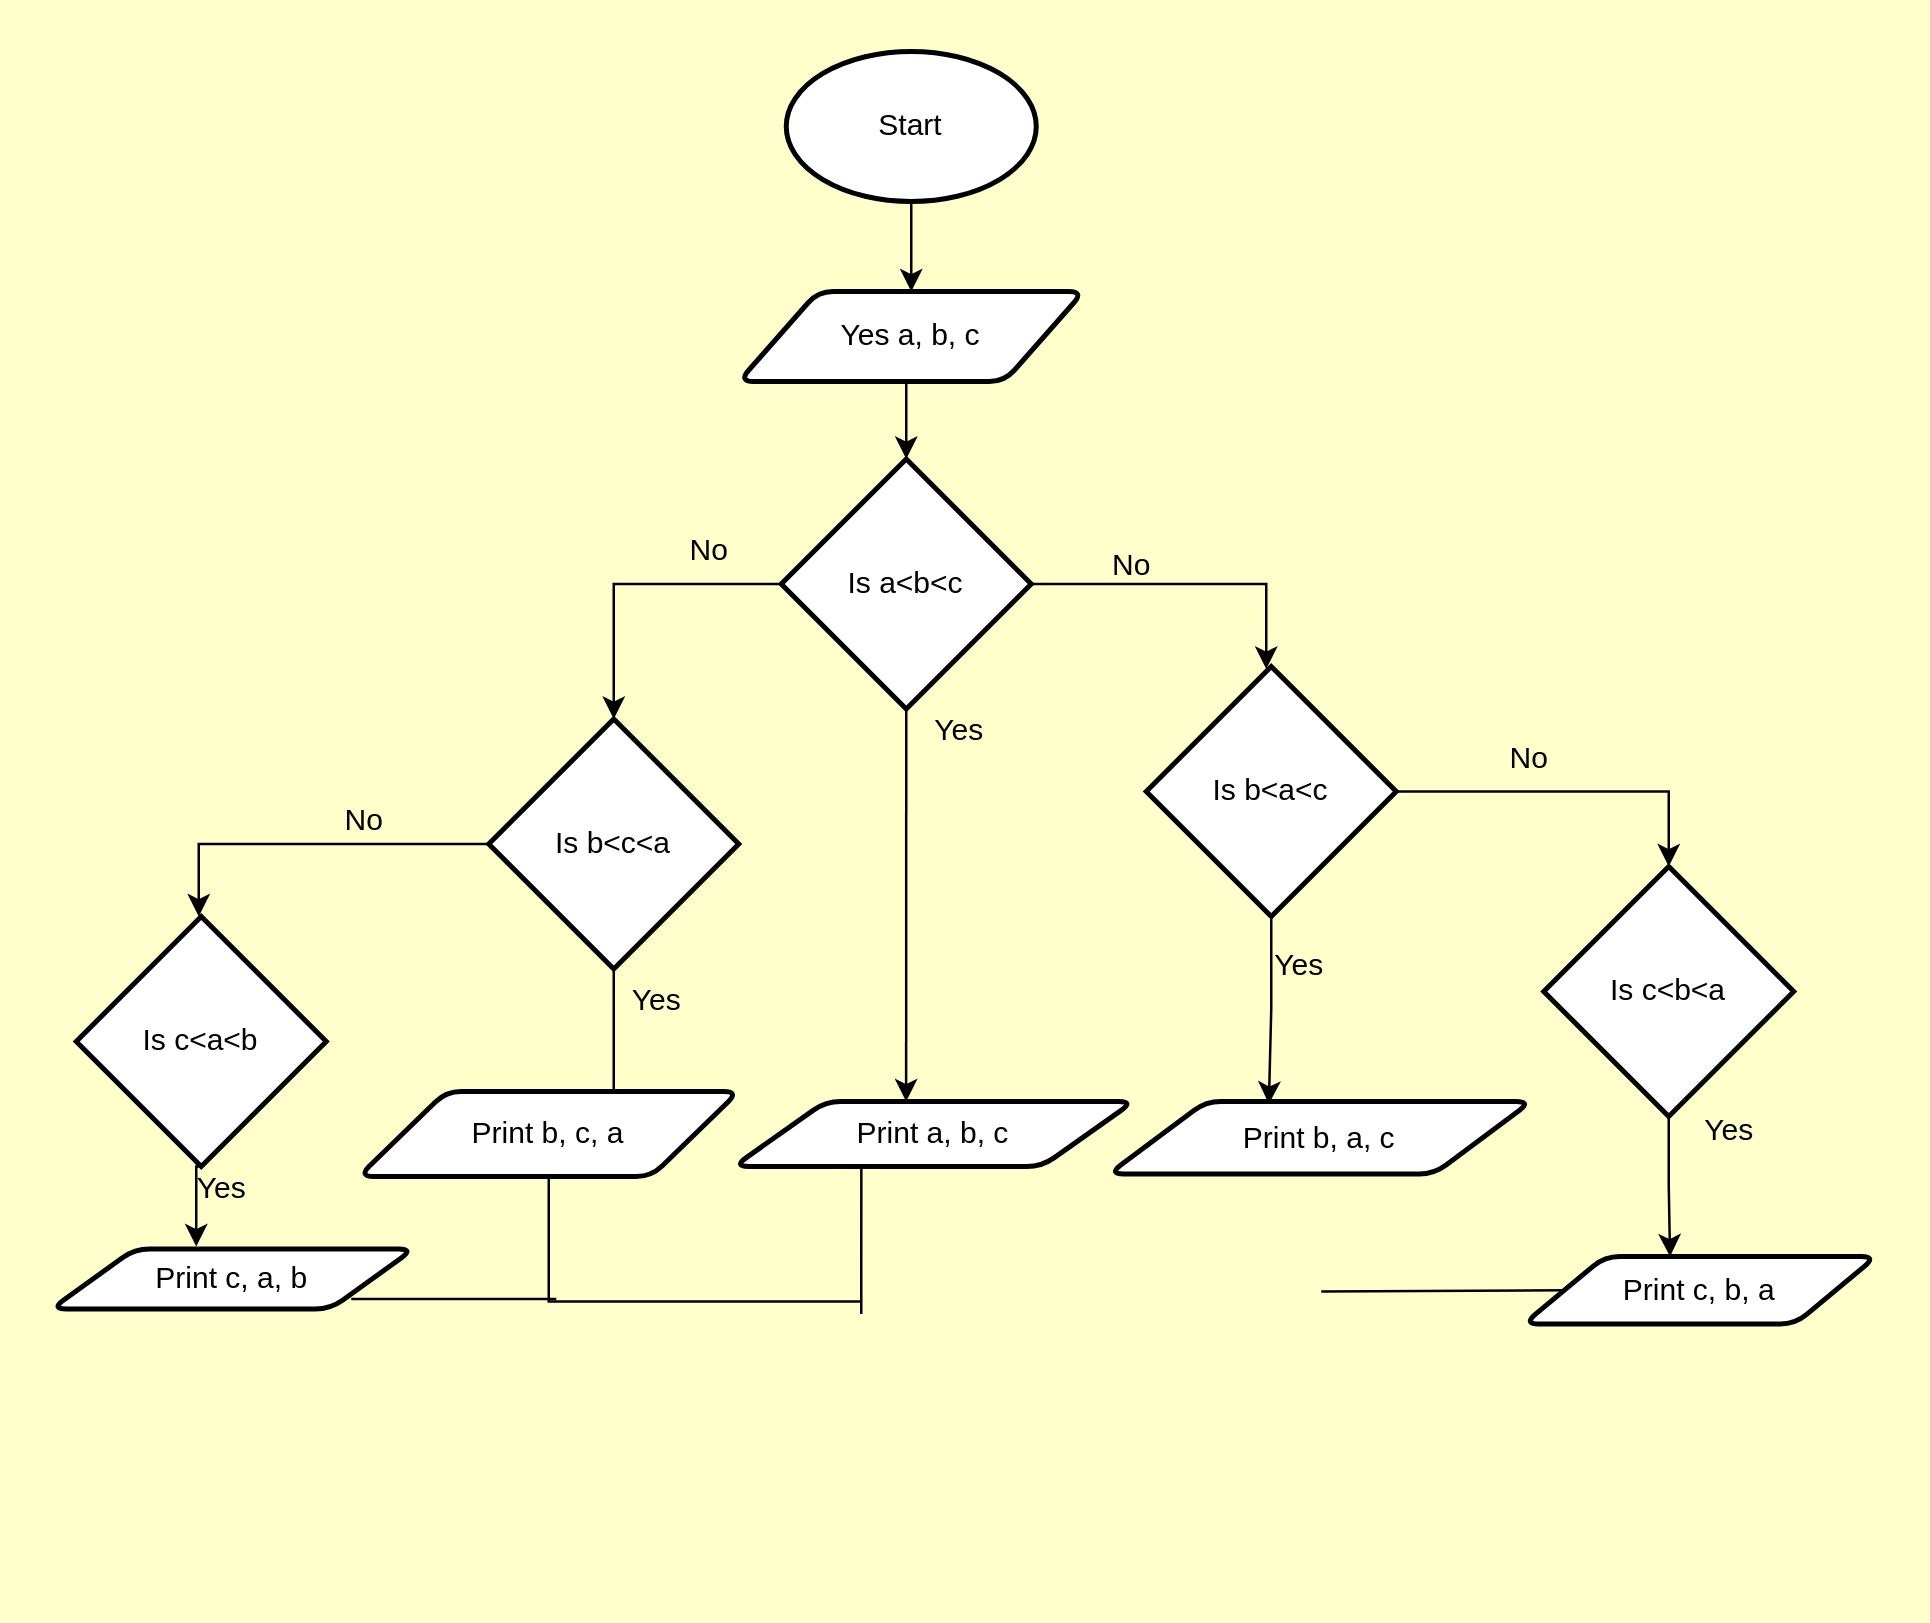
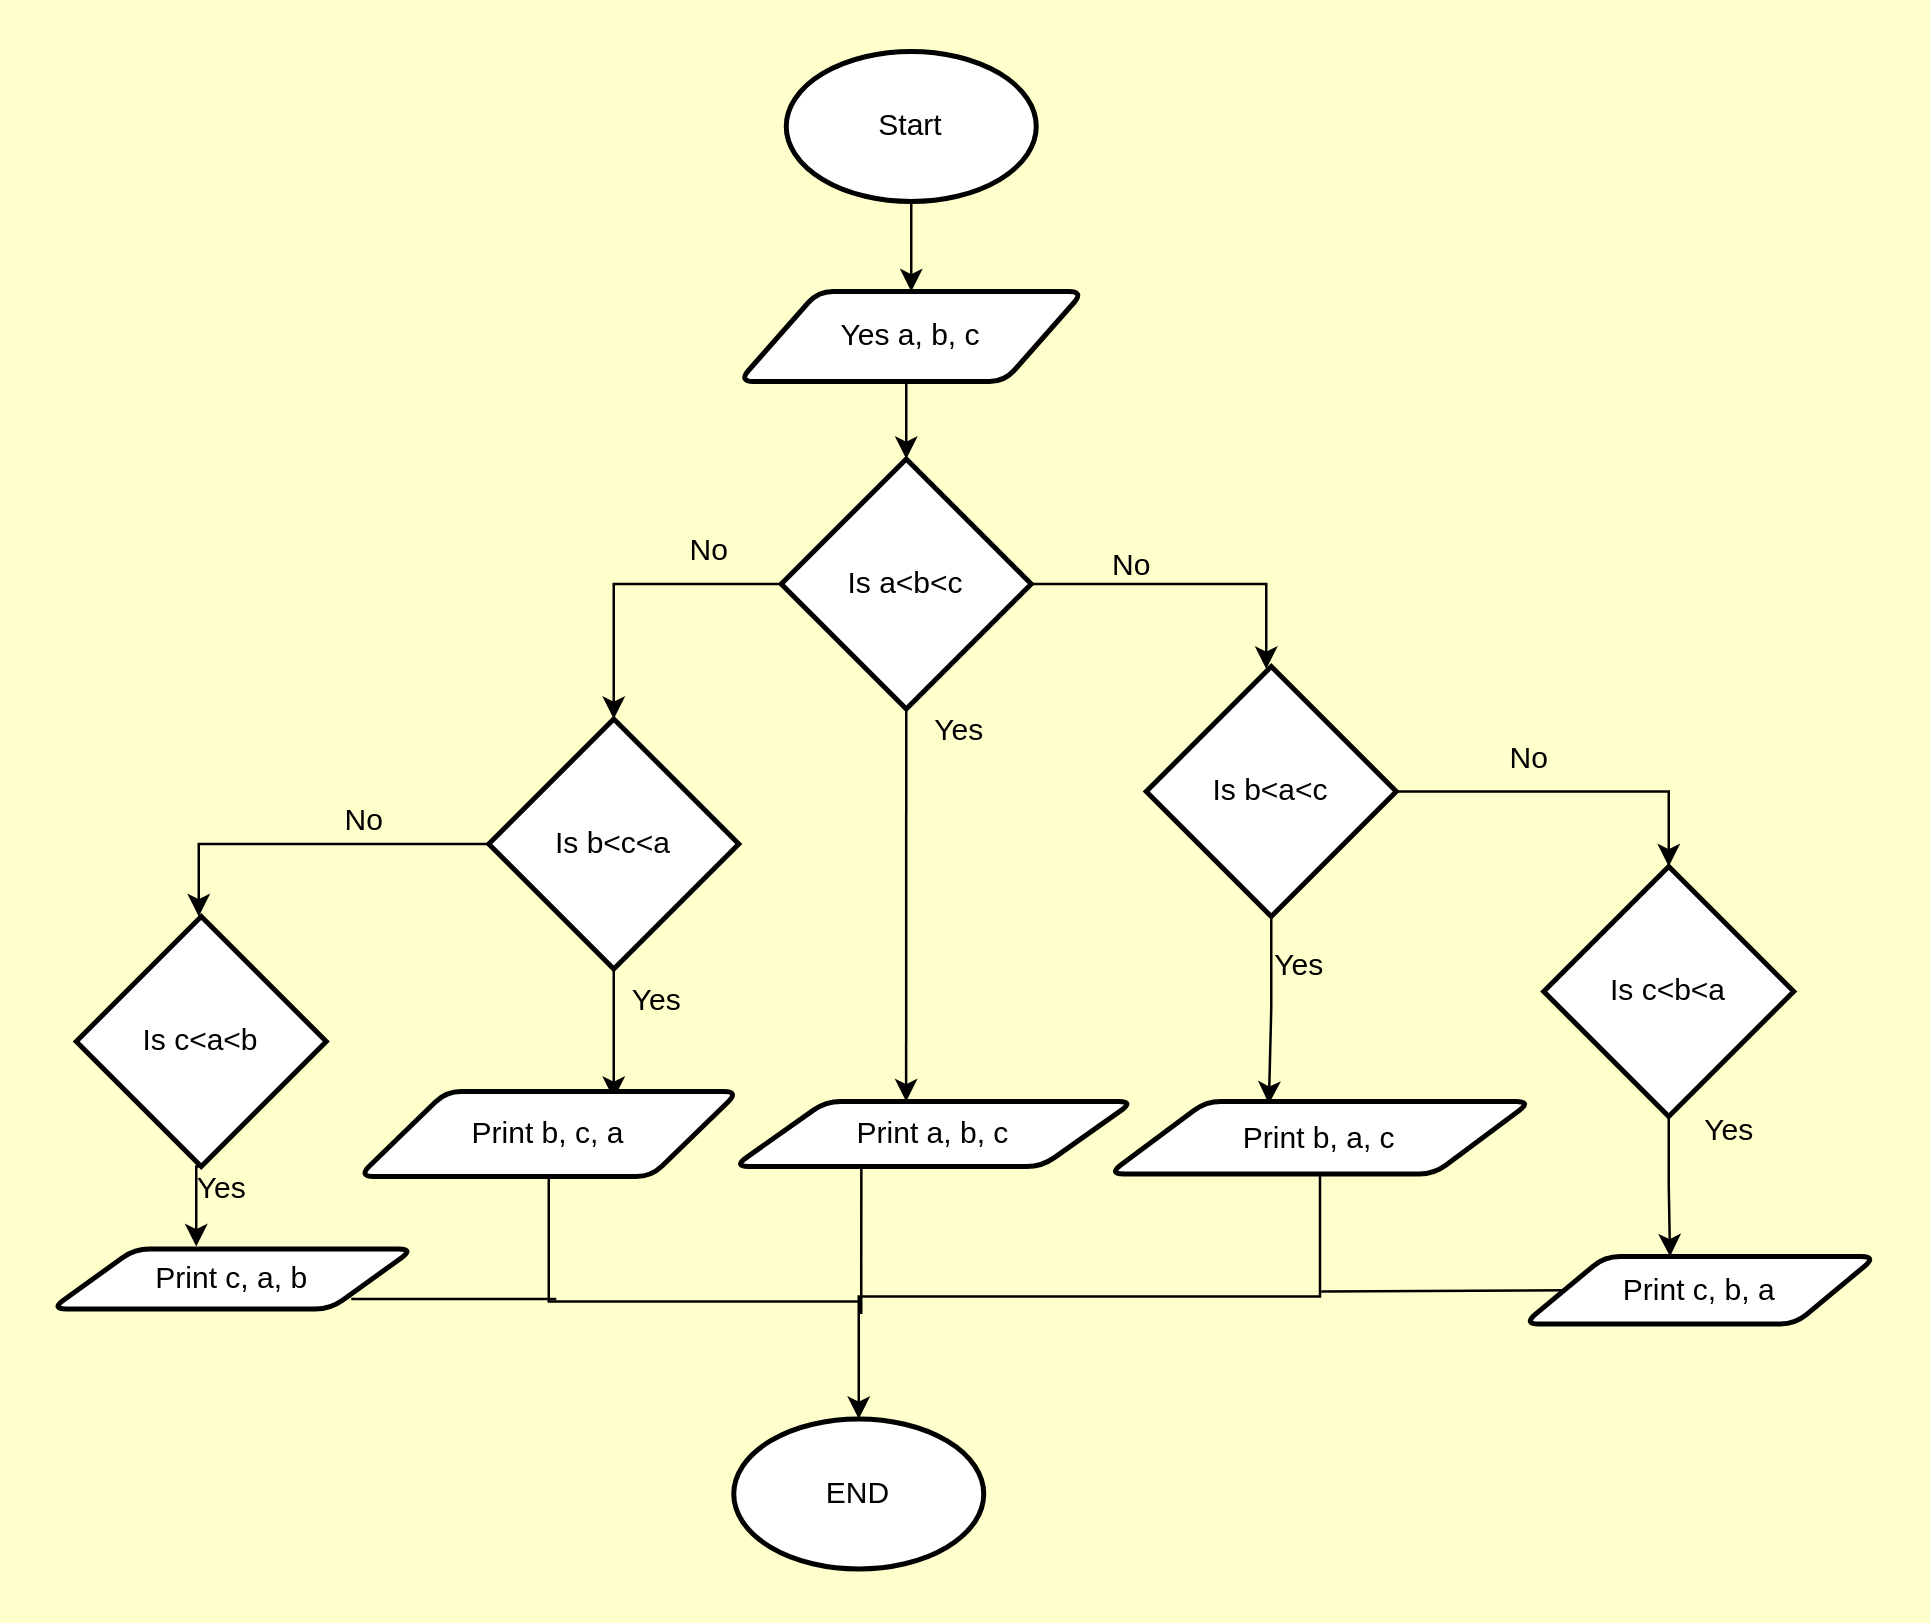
edge "Is b<c<a" -- "Print b, c, a": arrowhead none -> classic
edge "Print b, a, c" -> "END": added
node "END": added
